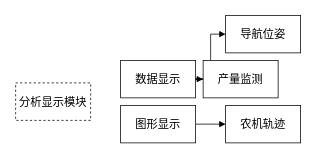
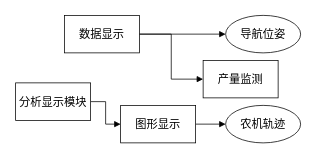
node "导航位姿": shape rectangle -> ellipse
node "数据显示": moved (158, 79) -> (102, 34)
node "分析显示模块": style dashed -> solid
edge "分析显示模块" -> "图形显示": added
node "农机轨迹": shape rectangle -> ellipse
